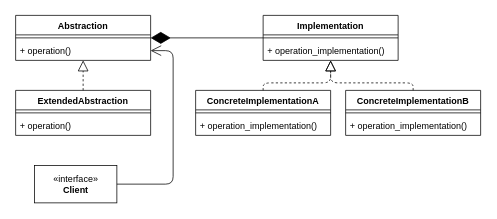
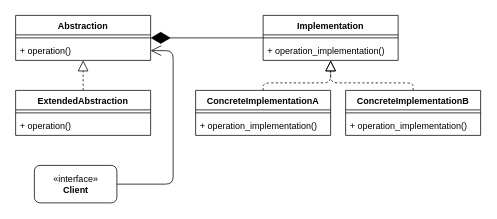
node "«interface» Client": shape rectangle -> rounded rectangle
